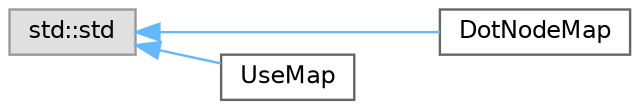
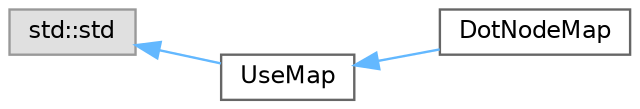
edge "DotNodeMap" -> "std::std": now "DotNodeMap" -> "UseMap"
